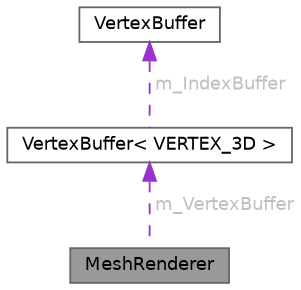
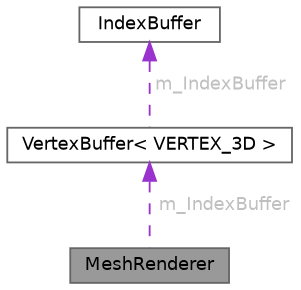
node "VertexBuffer": label "VertexBuffer" -> "IndexBuffer"
edge "MeshRenderer" -> "VertexBuffer< VERTEX_3D >": label " m_VertexBuffer" -> " m_IndexBuffer"
